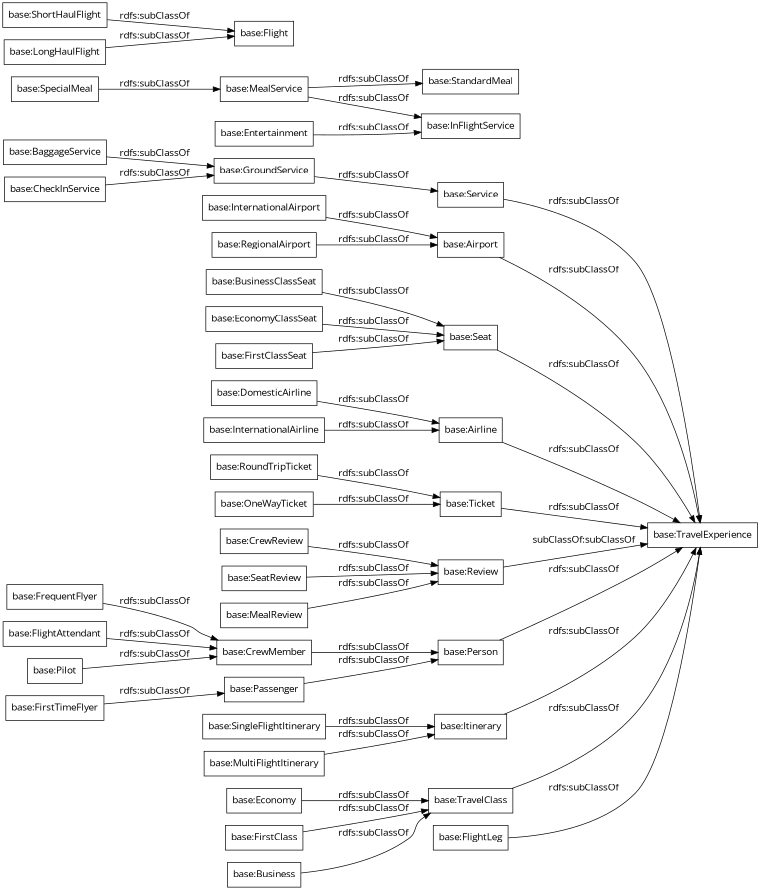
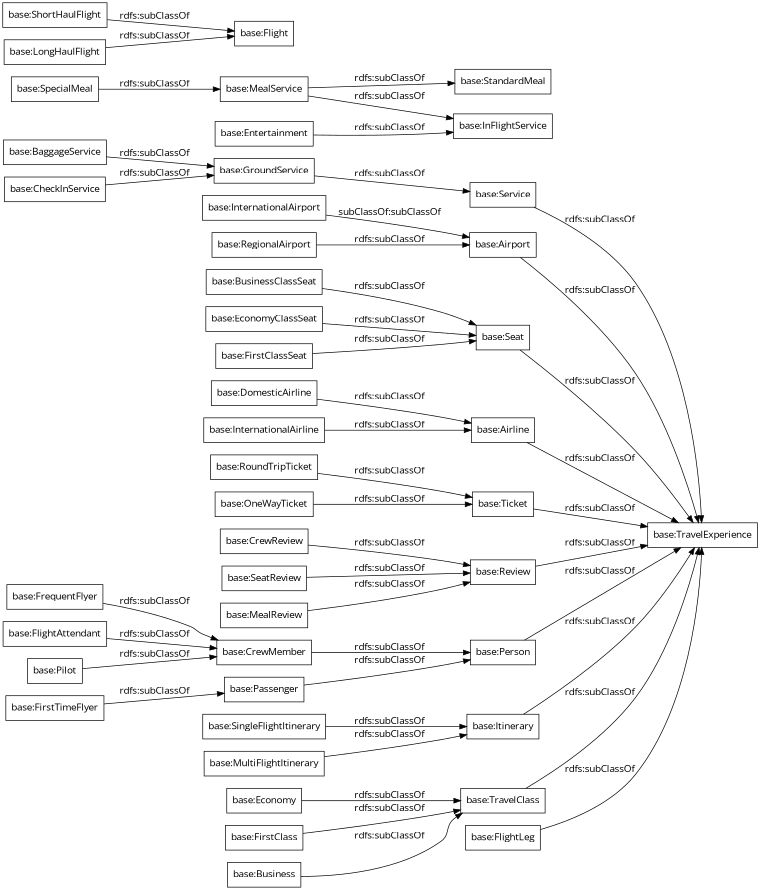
edge "base:InternationalAirport" -> "base:Airport": label "rdfs:subClassOf" -> "subClassOf:subClassOf"
edge "base:Review" -> "base:TravelExperience": label "subClassOf:subClassOf" -> "rdfs:subClassOf"
